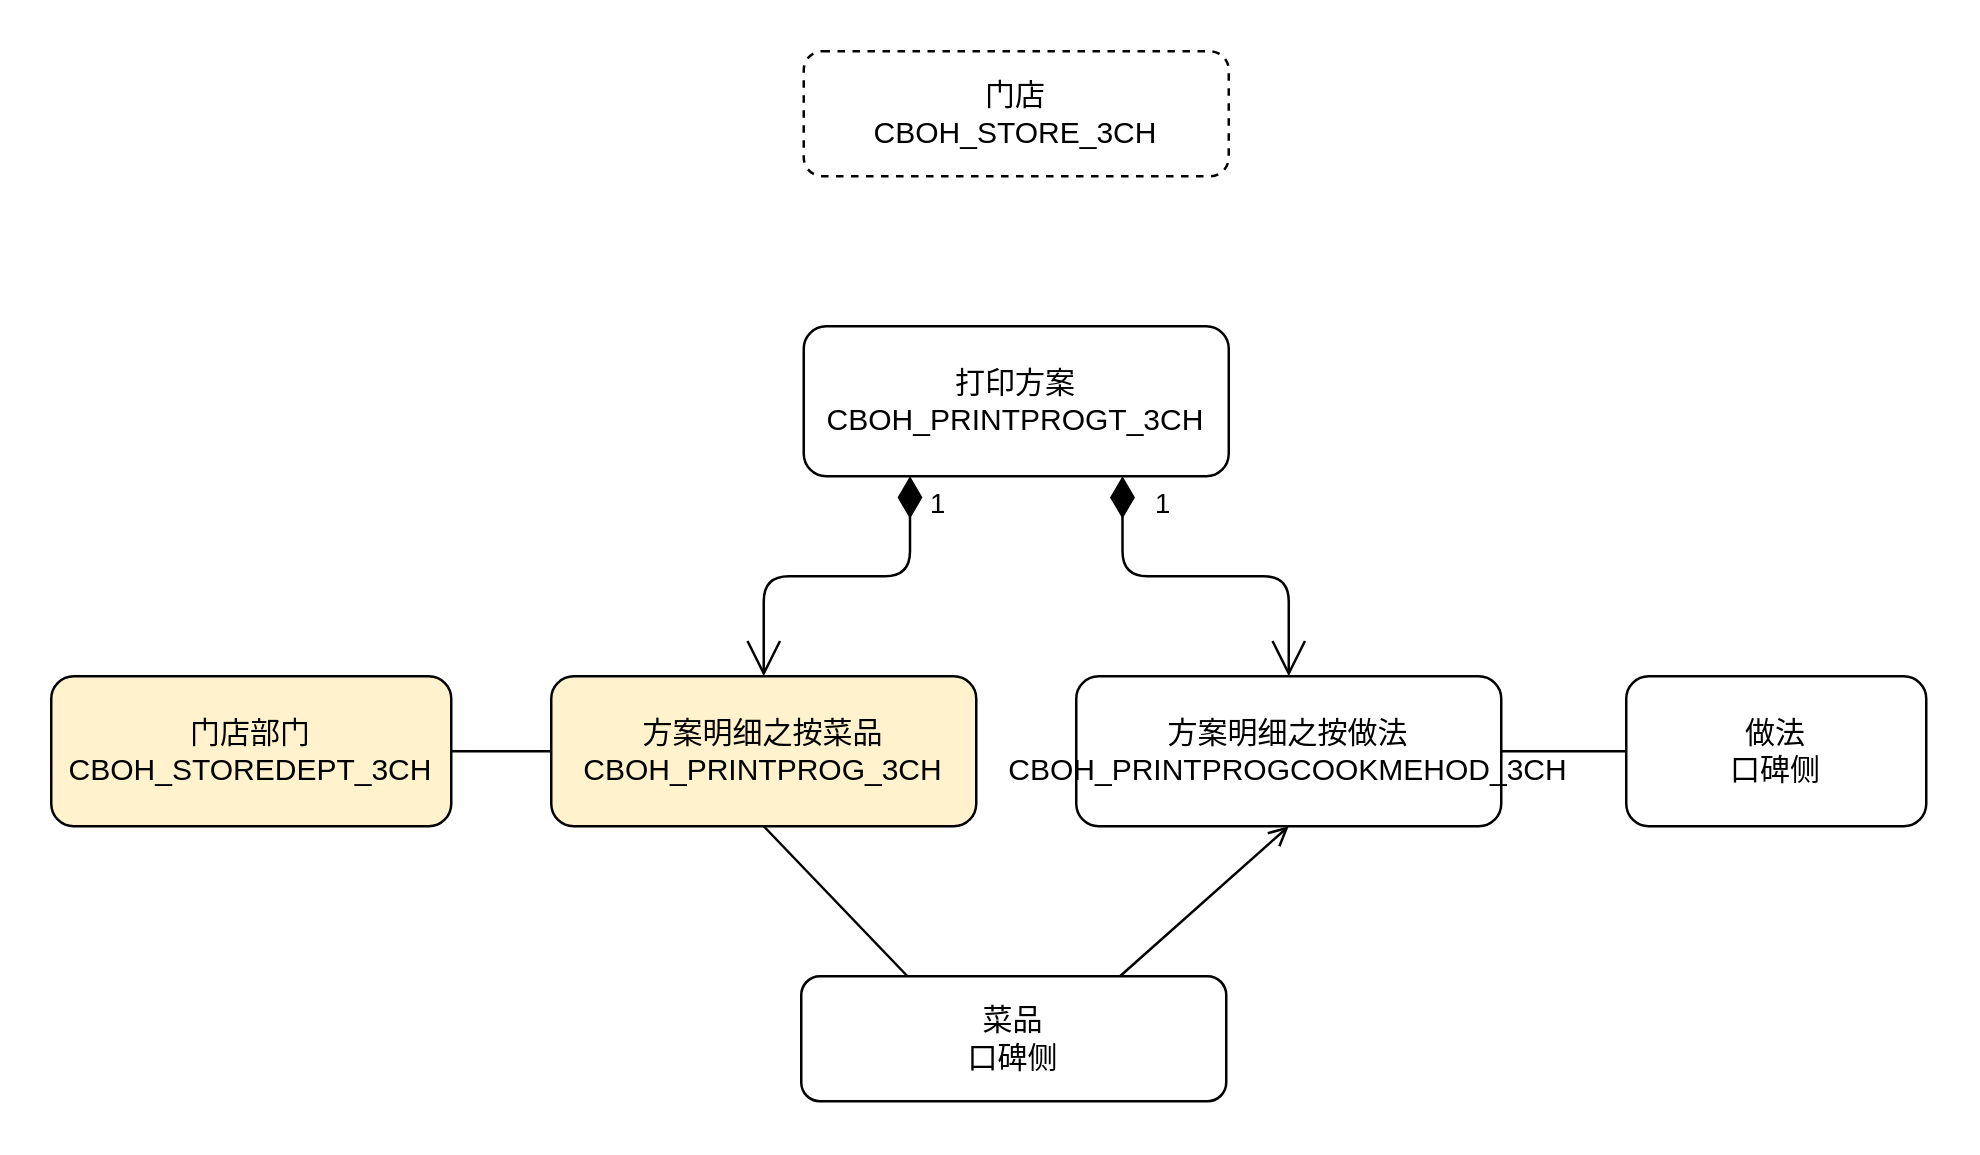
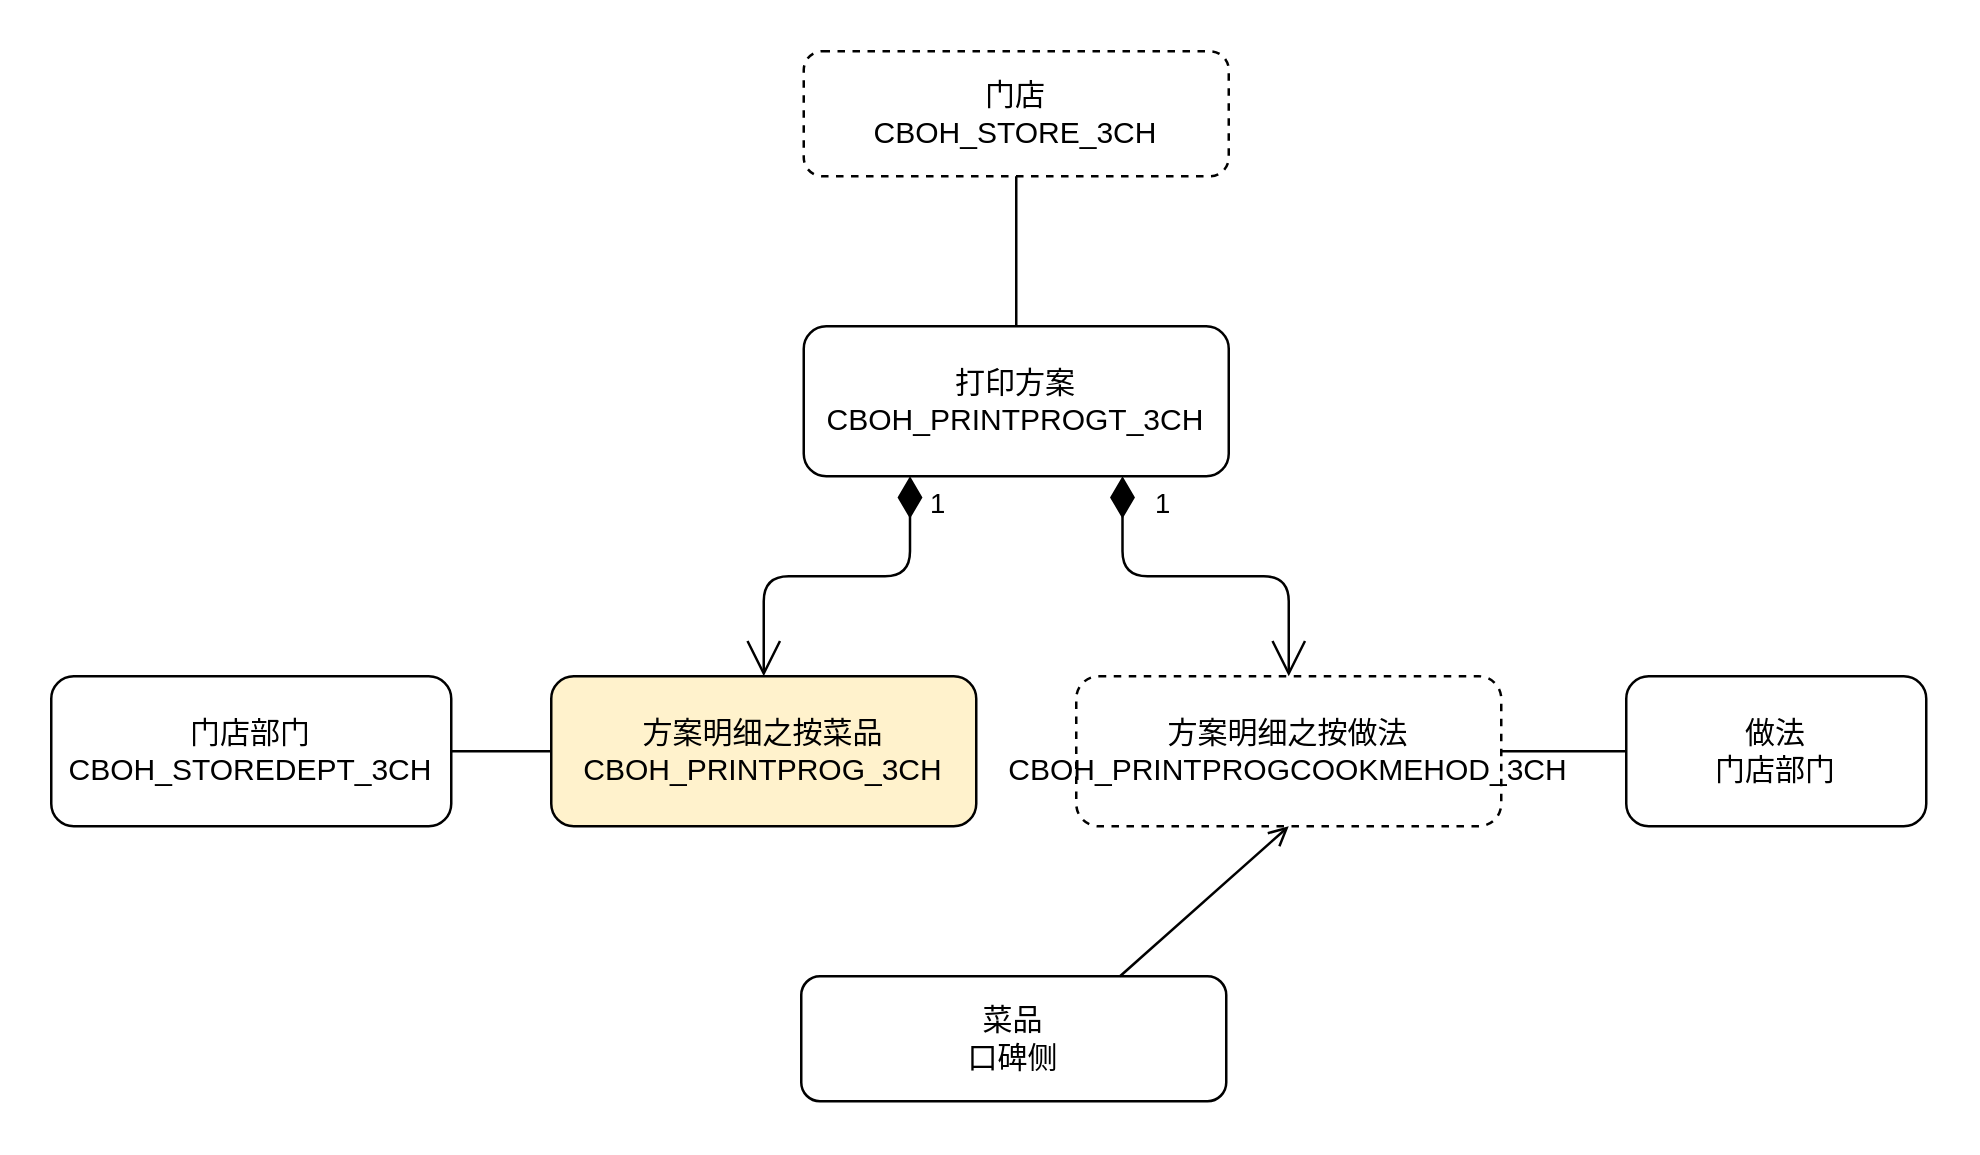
edge "门店 CBOH_STORE_3CH" -- "打印方案 CBOH_PRINTPROGT_3CH": added
node "门店部门 CBOH_STOREDEPT_3CH": fillcolor #fff2cc -> #ffffff
node "方案明细之按做法 CBOH_PRINTPROGCOOKMEHOD_3CH": style solid -> dashed
node "做法 口碑侧": label "做法 口碑侧" -> "做法 门店部门"
edge "方案明细之按菜品 CBOH_PRINTPROG_3CH" -- "菜品 口碑侧": removed
